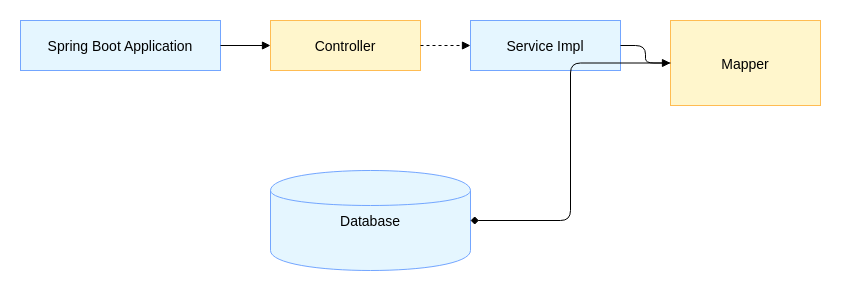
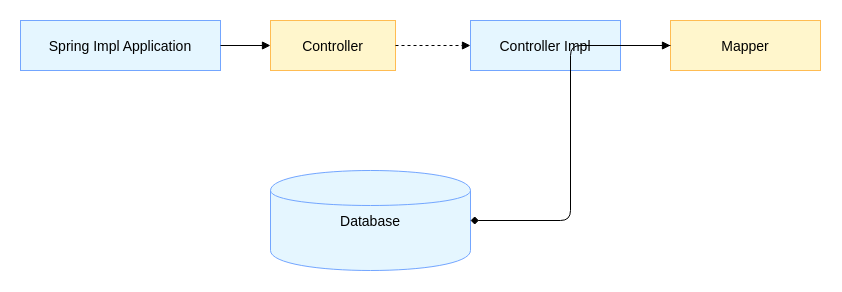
node "Spring Boot Application": label "Spring Boot Application" -> "Spring Impl Application"
node "Controller": size 150x50 -> 125x50
node "Service Impl": label "Service Impl" -> "Controller Impl"
node "Mapper": size 150x85 -> 150x50
